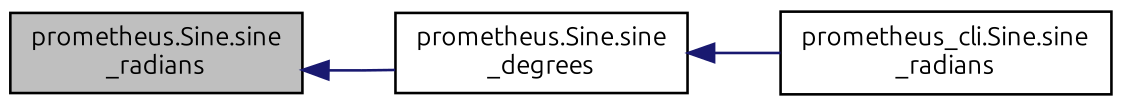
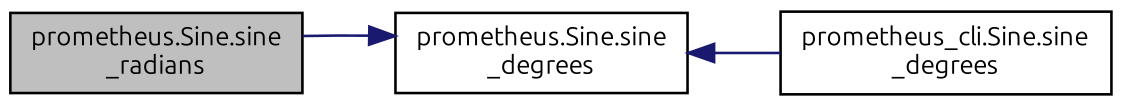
node "prometheus_cli.Sine.sine _radians": label "prometheus_cli.Sine.sine _radians" -> "prometheus_cli.Sine.sine _degrees"
edge "prometheus.Sine.sine _degrees" -> "prometheus.Sine.sine _radians": reversed
